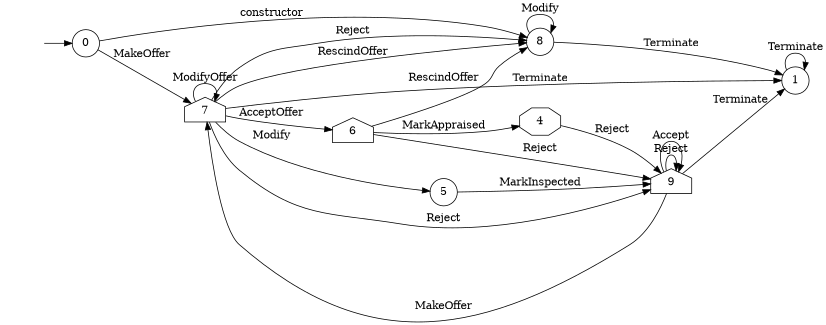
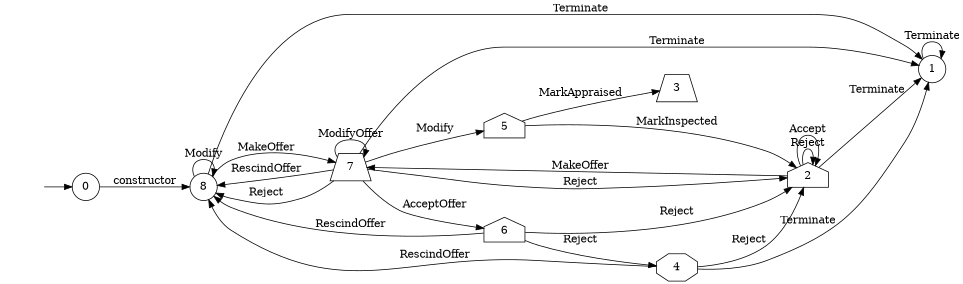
edge "0" -> "7": now "8" -> "7"
node "3": added
node "7": shape house -> trapezium
edge "6" -> "4": label "MarkAppraised" -> "Reject"
node "9": label "9" -> "2"
node "5": shape circle -> house
edge "4" -> "1": added, label "Terminate"
edge "4" -> "8": added, label "RescindOffer"
